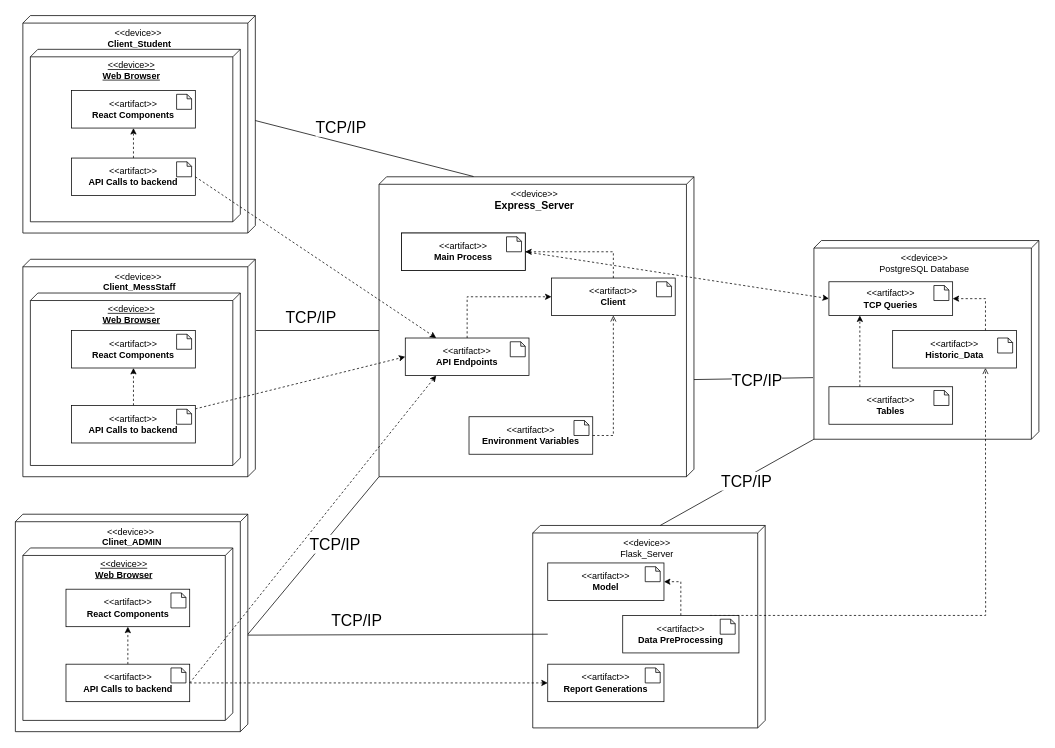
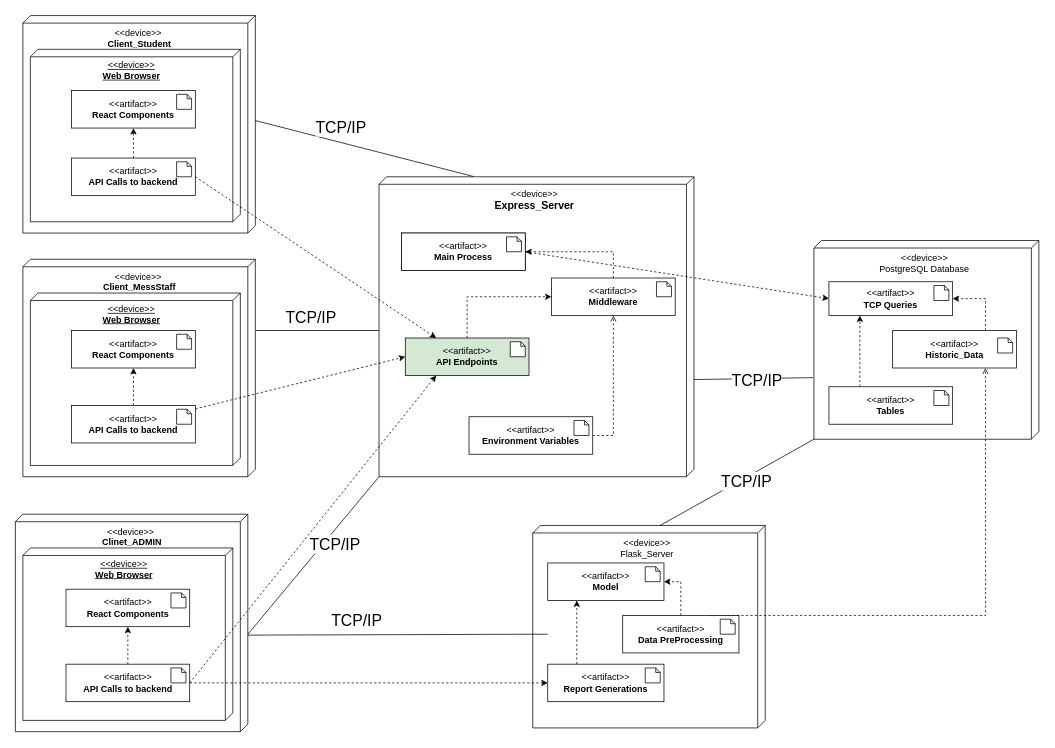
node "<<artifact>> Client": label "<<artifact>> Client" -> "<<artifact>> Middleware"
node "<<artifact>> API Endpoints": fillcolor #ffffff -> #d5e8d4
edge "<<artifact>> Report Generations" -> "<<artifact>> Model": added
